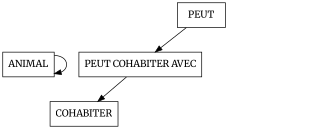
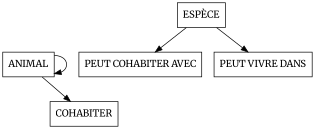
node "PEUT": label "PEUT" -> "ESPÈCE"
node "PEUT VIVRE DANS": added
edge "PEUT COHABITER AVEC" -> "COHABITER": now "ANIMAL" -> "COHABITER"
